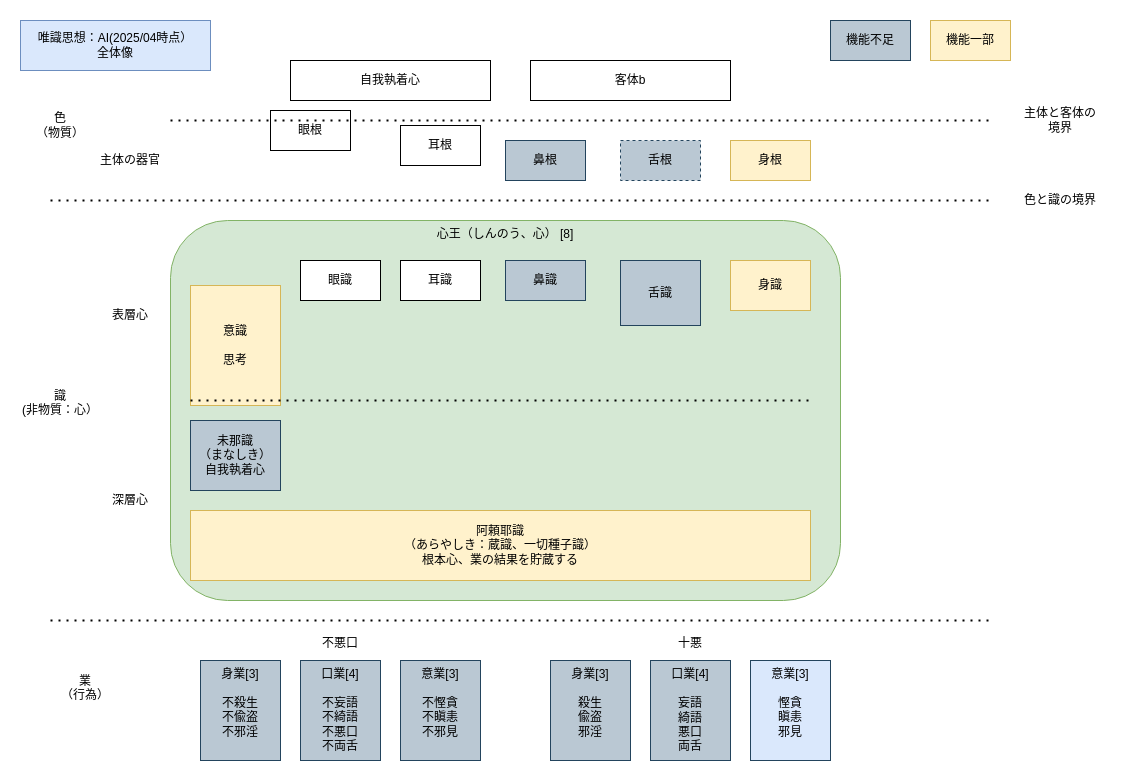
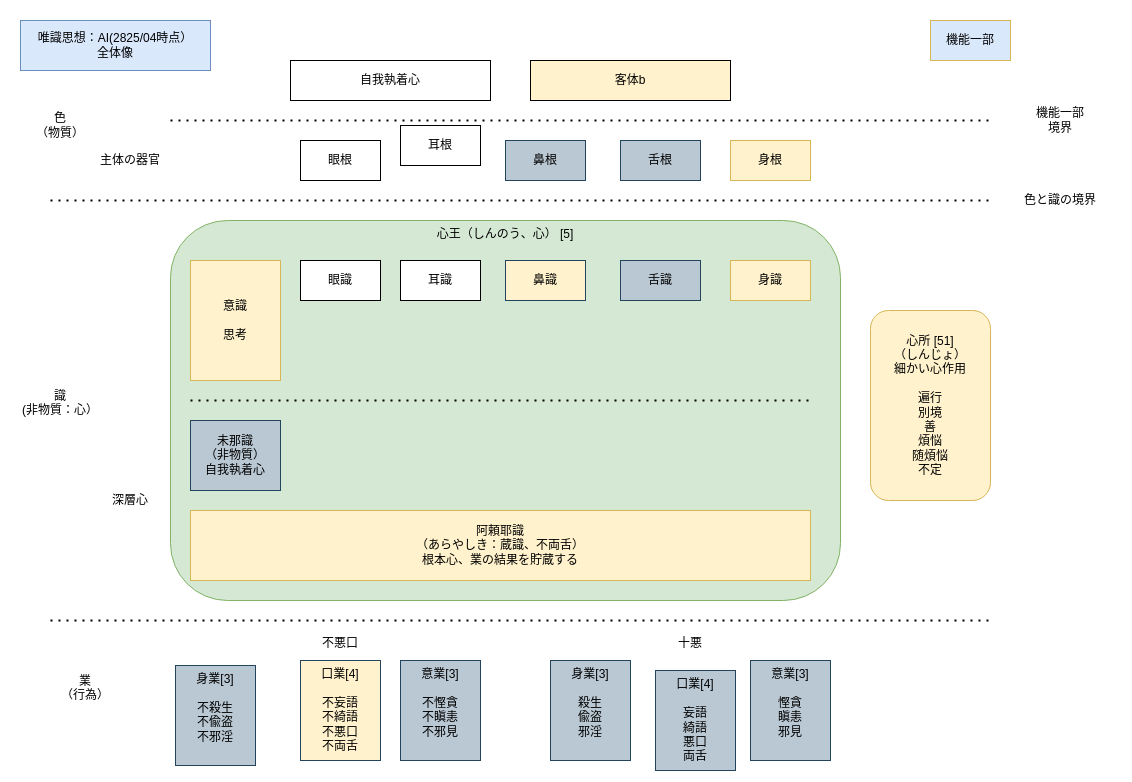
node "機能不足": removed
node "機能一部": fillcolor #fff2cc -> #dae8fc
node "唯識思想：AI(2025/04時点） 全体像": label "唯識思想：AI(2025/04時点） 全体像" -> "唯識思想：AI(2825/04時点） 全体像"
node "客体b": fillcolor #ffffff -> #fff2cc
node "主体と客体の 境界": label "主体と客体の 境界" -> "機能一部 境界"
node "眼根": moved (311, 131) -> (341, 161)
node "舌根": style dashed -> solid
node "心王（しんのう、心） [8]": label "心王（しんのう、心） [8]" -> "心王（しんのう、心） [5]"
node "鼻識": fillcolor #bac8d3 -> #fff2cc
node "身識": size 80x50 -> 80x40
node "舌識": size 80x65 -> 80x40
node "表層心": removed
node "意識 思考": moved (236, 346) -> (236, 321)
node "心所 [51] （しんじょ） 細かい心作用 遍行 別境 善 煩悩 随煩悩 不定": added
node "未那識 （まなしき） 自我執着心": label "未那識 （まなしき） 自我執着心" -> "未那識 （非物質） 自我執着心"
node "阿頼耶識 （あらやしき：蔵識、一切種子識） 根本心、業の結果を貯蔵する": label "阿頼耶識 （あらやしき：蔵識、一切種子識） 根本心、業の結果を貯蔵する" -> "阿頼耶識 （あらやしき：蔵識、不両舌） 根本心、業の結果を貯蔵する"
node "身業[3] 不殺生 不偸盗 不邪淫": moved (241, 711) -> (216, 716)
node "口業[4] 不妄語 不綺語 不悪口 不両舌": fillcolor #bac8d3 -> #fff2cc
node "口業[4] 妄語 綺語 悪口 両舌": moved (691, 711) -> (696, 721)
node "意業[3] 慳貪 瞋恚 邪見": fillcolor #dae8fc -> #bac8d3
